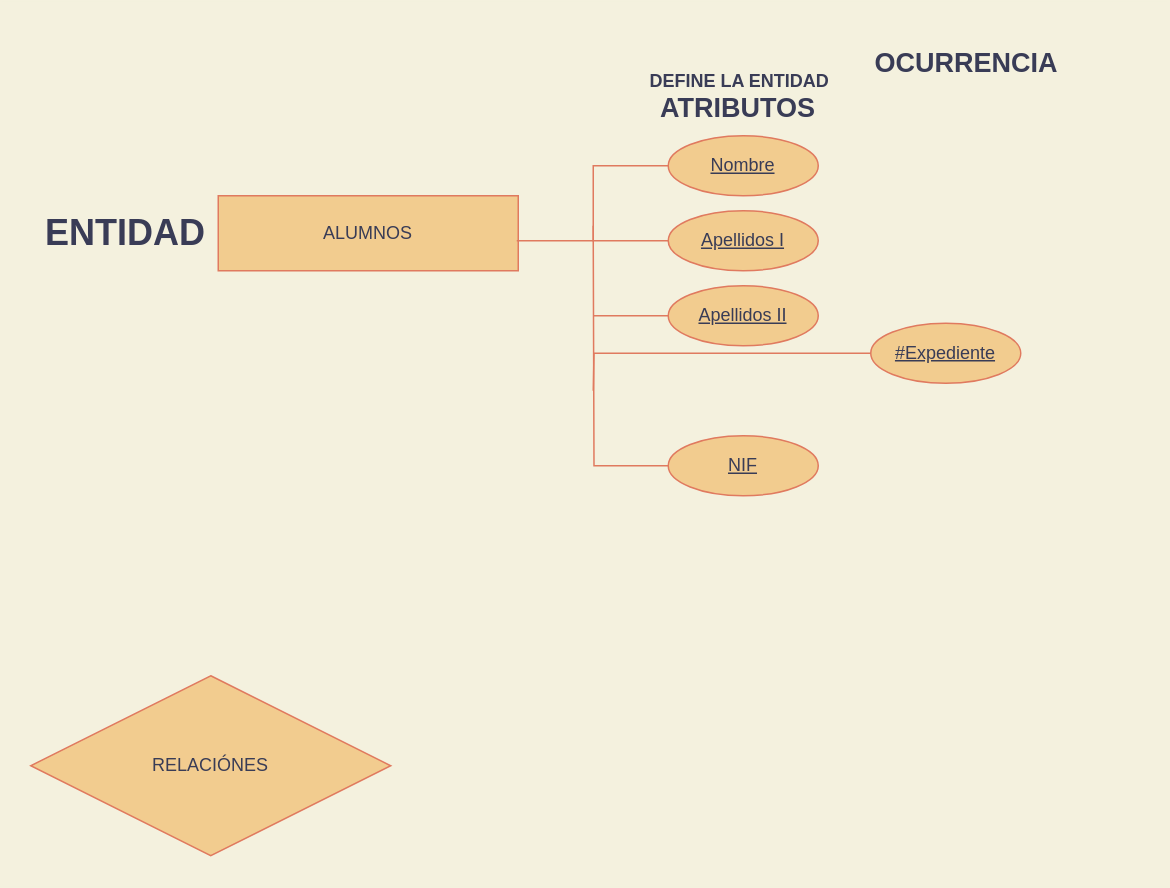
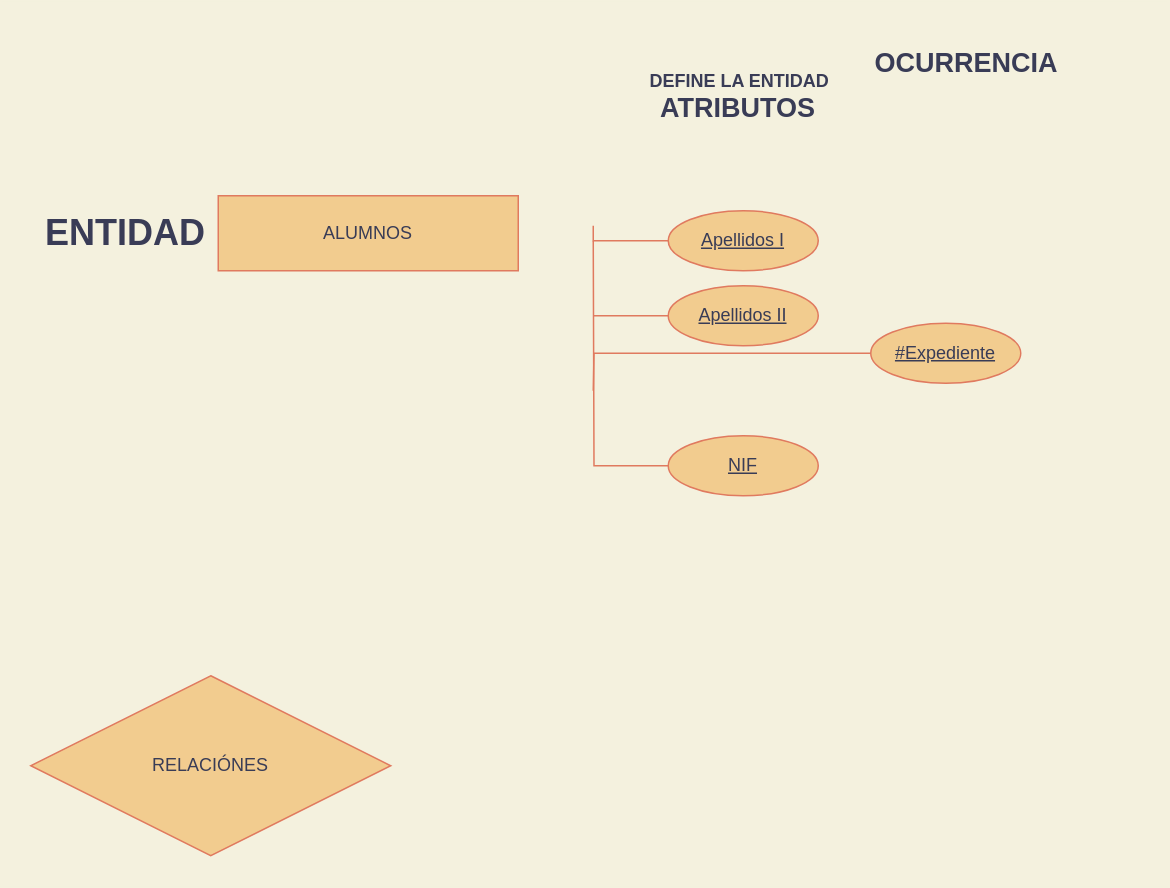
edge "Nombre" -- "ALUMNOS": removed
node "Nombre": removed
